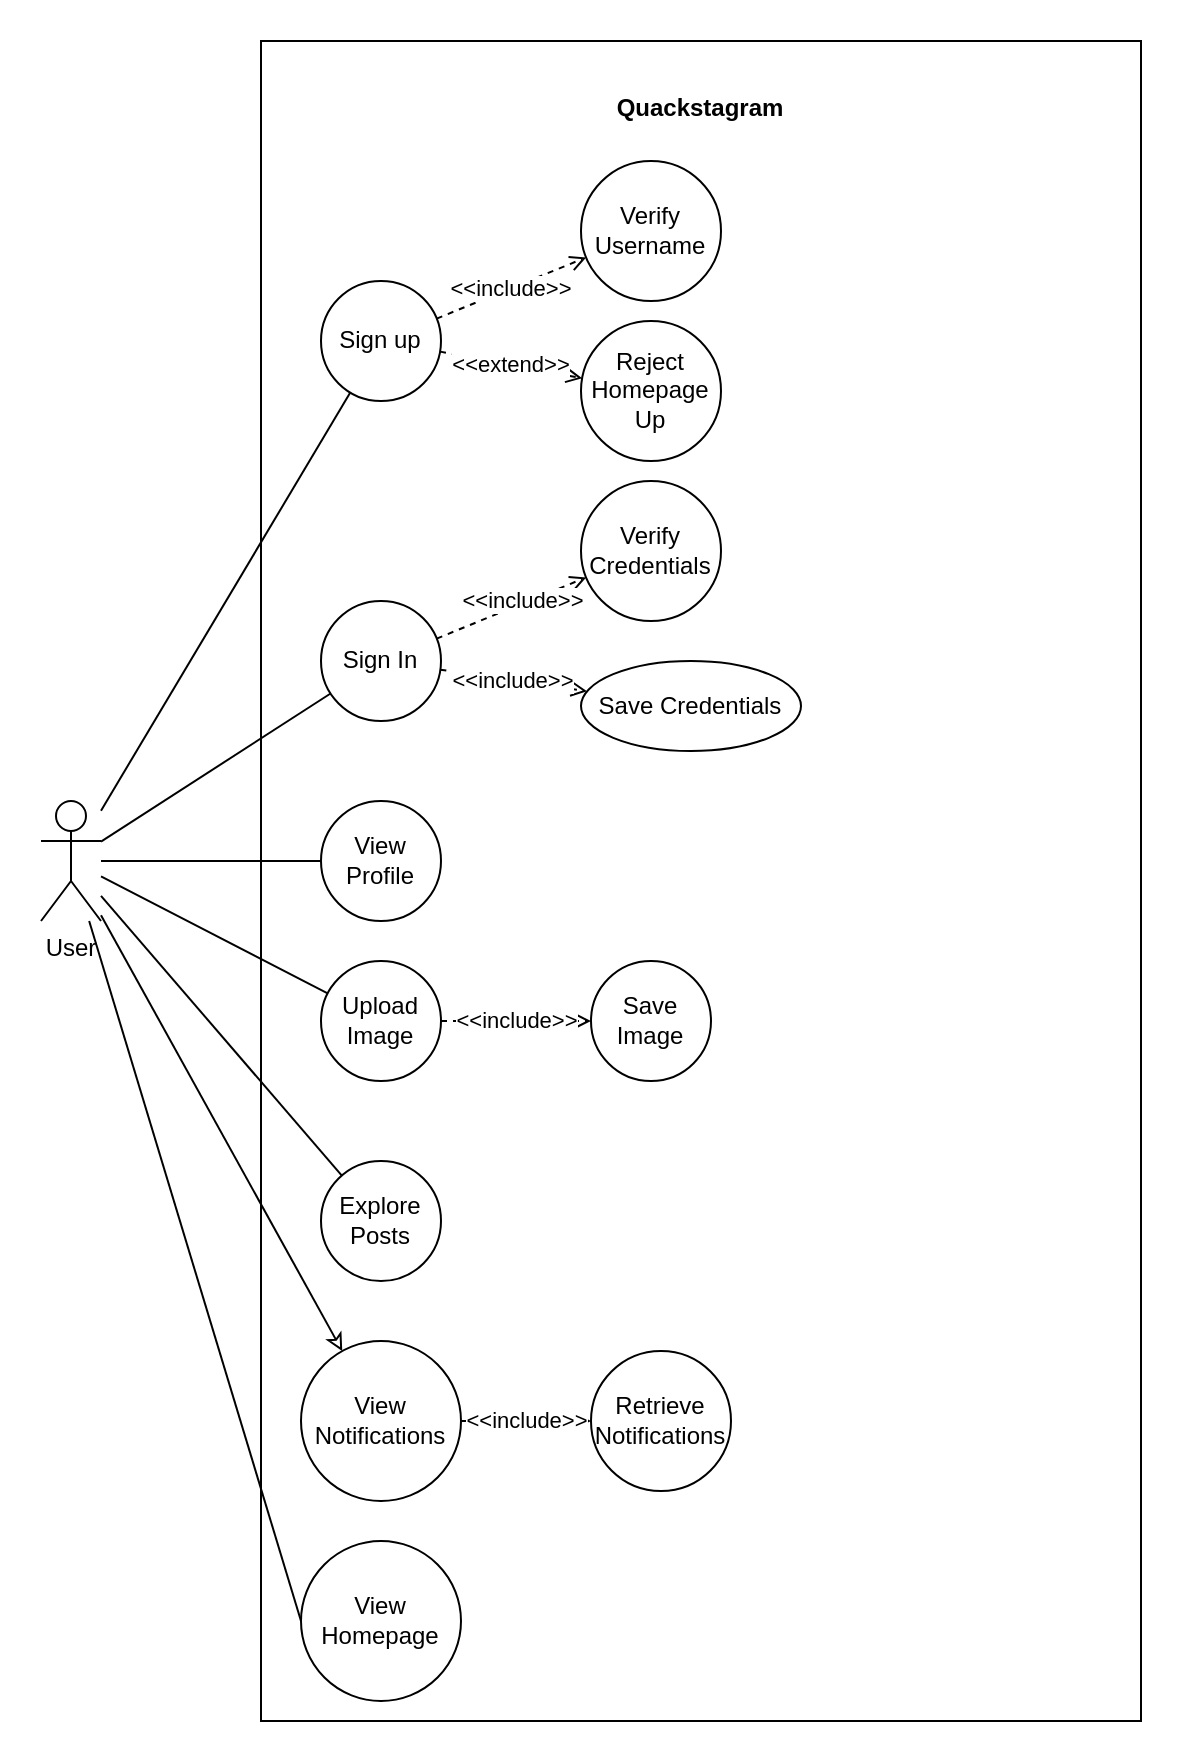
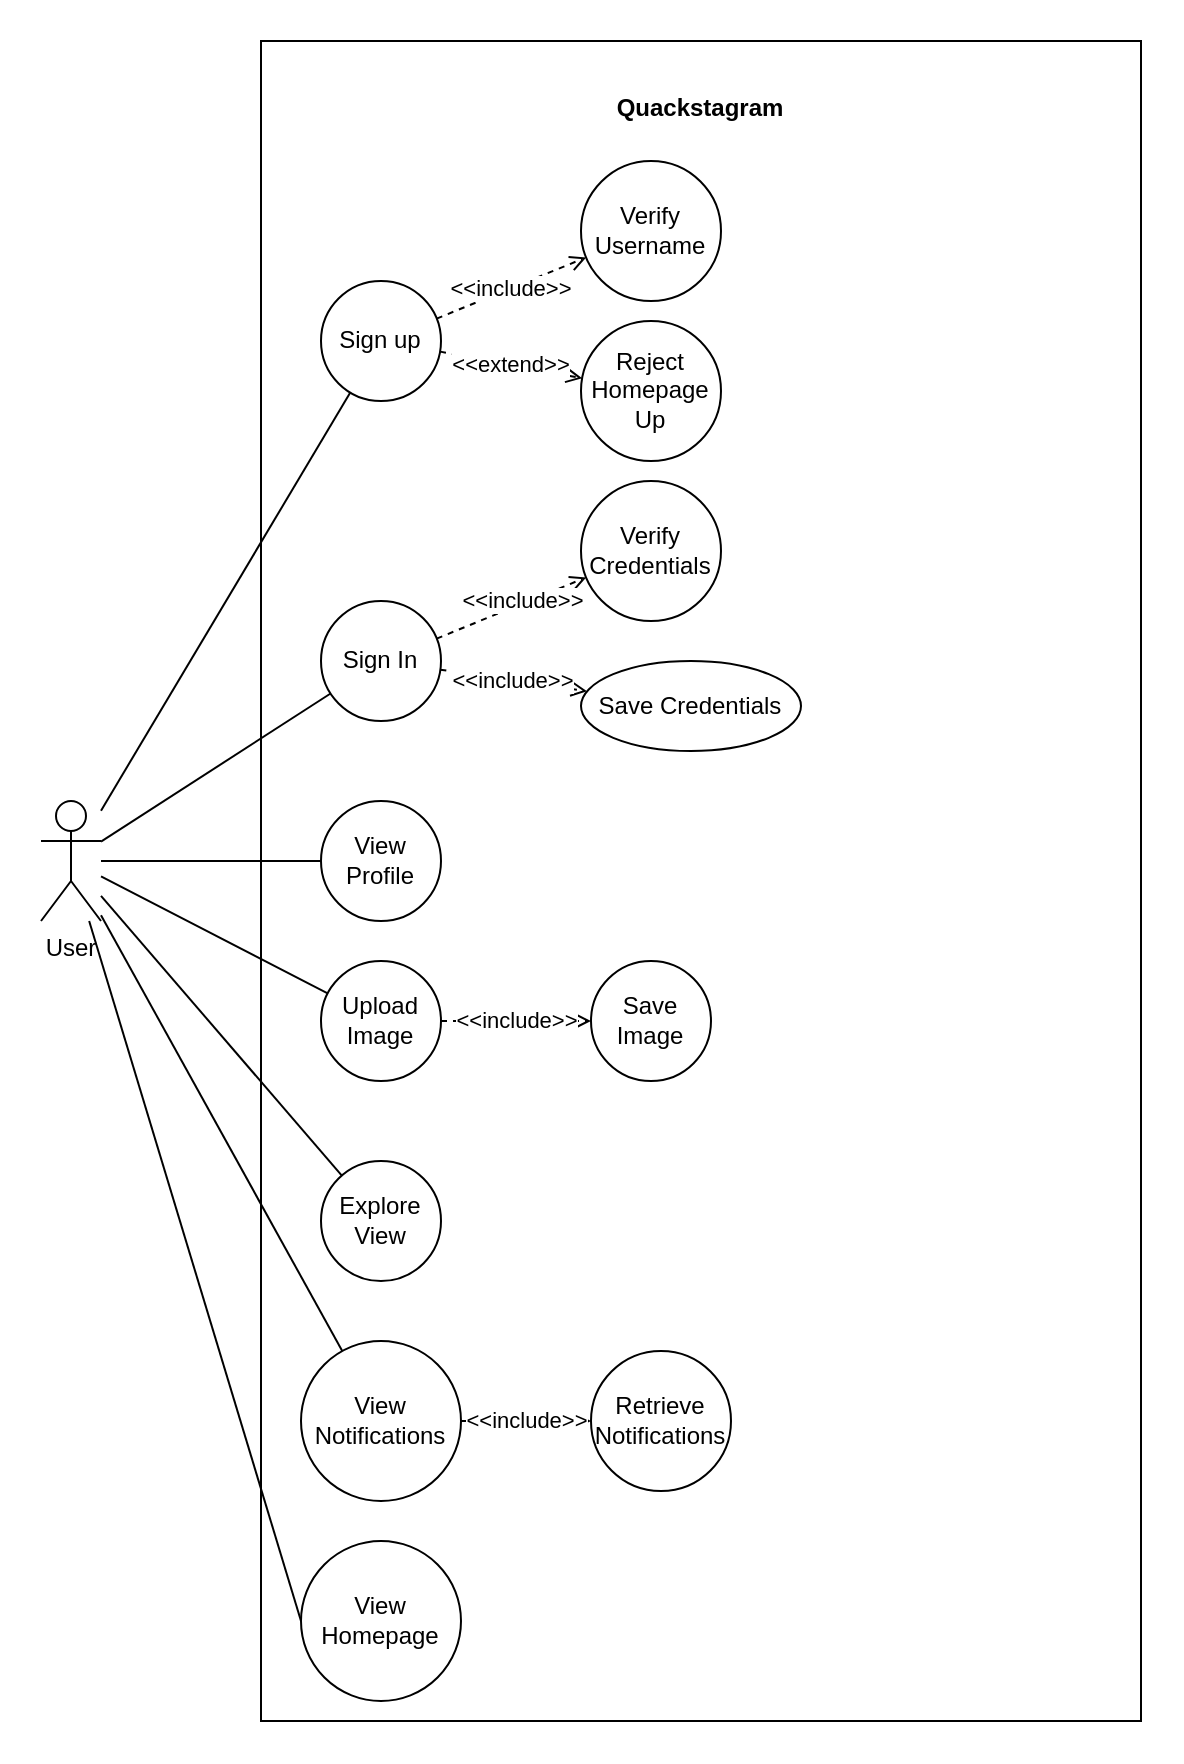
node "Explore Posts": label "Explore Posts" -> "Explore View"
edge "User" -> "View Notifications": arrowhead classic -> none
